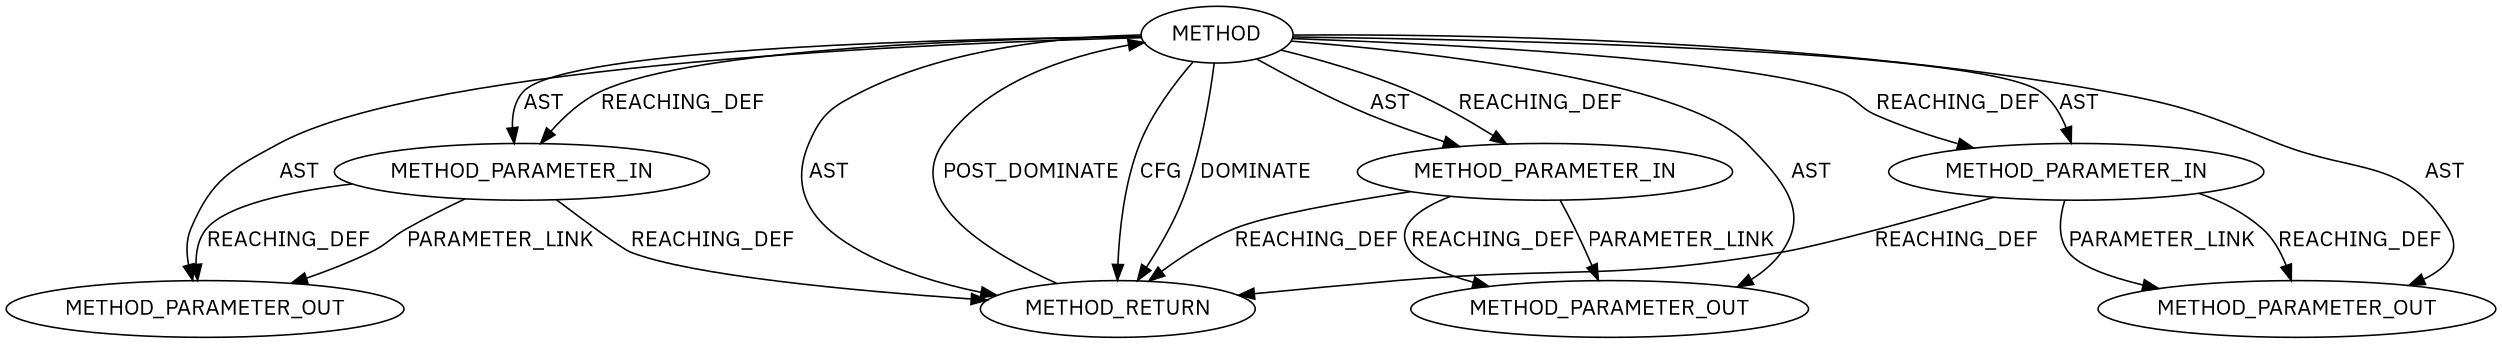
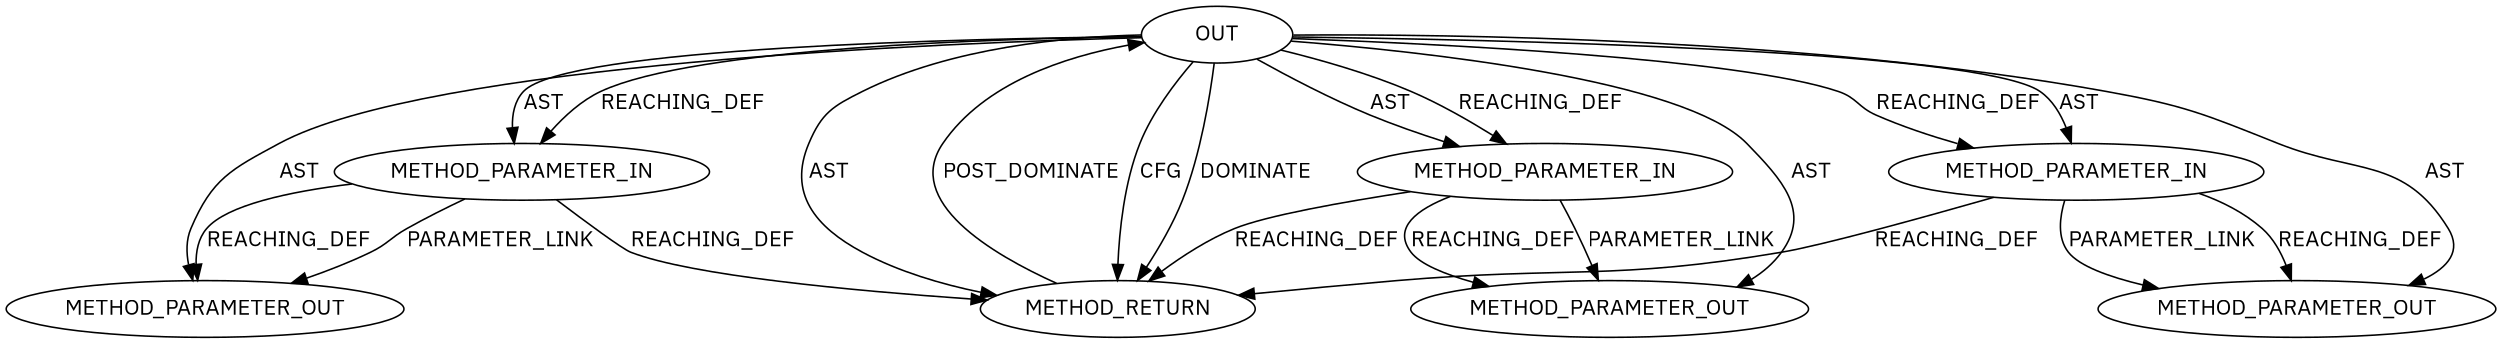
node "METHOD": label "METHOD" -> "OUT"
